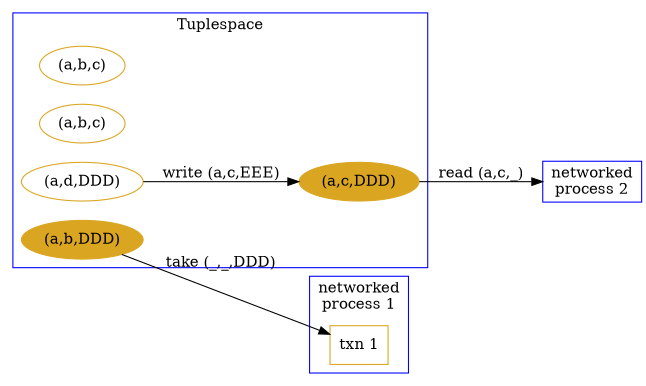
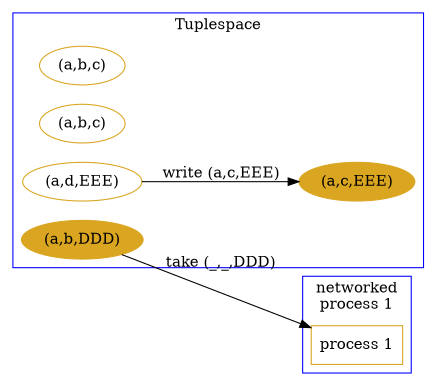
node "(a,d,DDD)": label "(a,d,DDD)" -> "(a,d,EEE)"
node "(a,c,DDD)": label "(a,c,DDD)" -> "(a,c,EEE)"
node "networked process 2": removed
node "txn 1": label "txn 1" -> "process 1"
